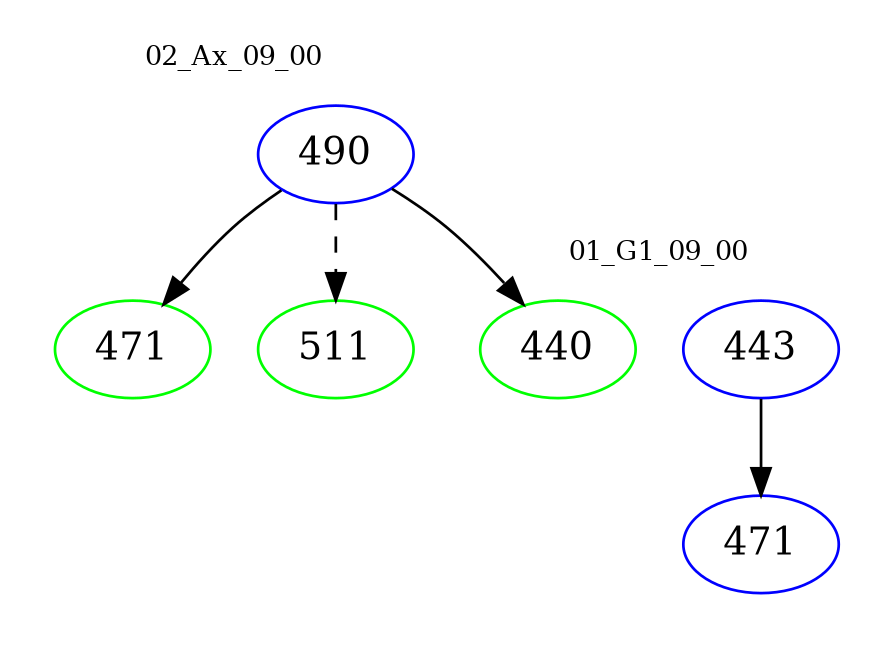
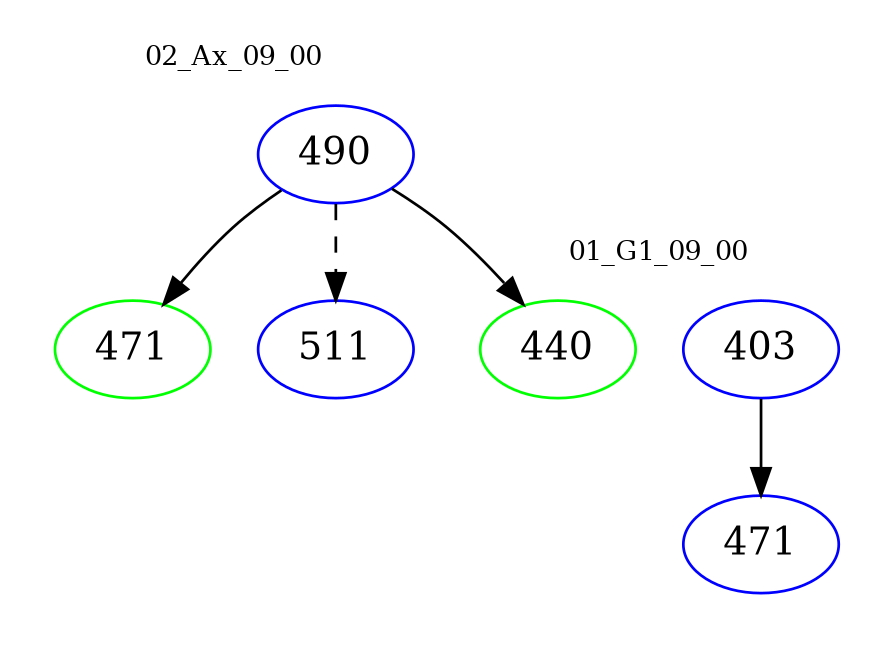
node "511": color green -> blue
node "443": label "443" -> "403"
